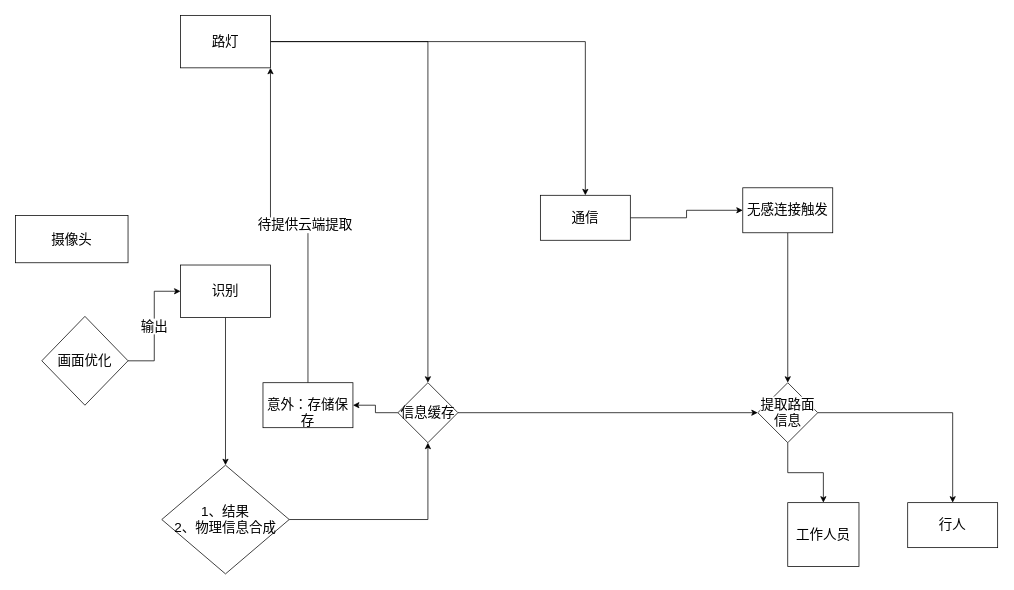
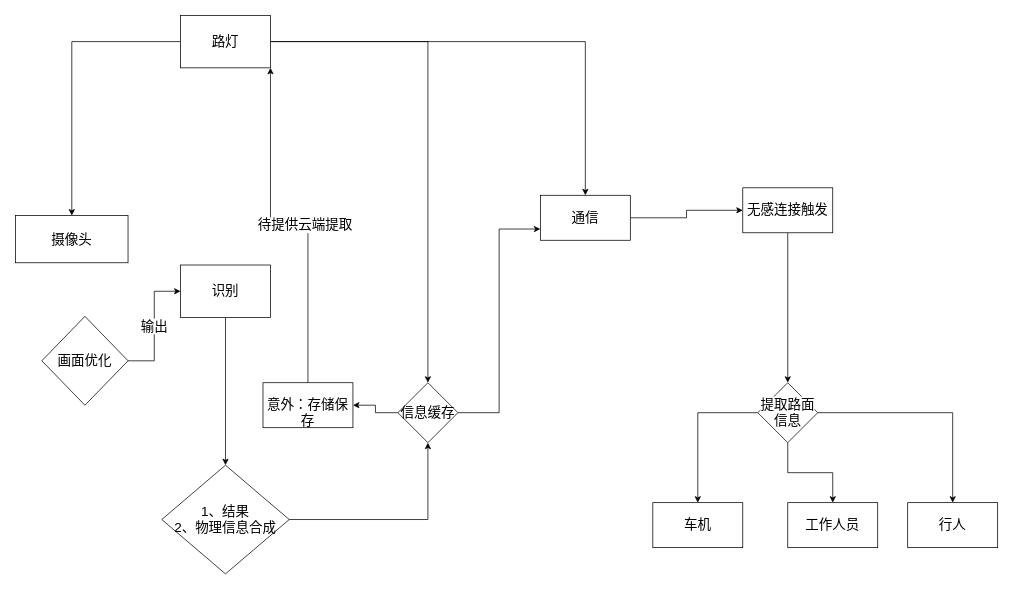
edge "路灯" -> "摄像头": added
edge "信息缓存" -> "提取路面信息": now "信息缓存" -> "通信"
edge "提取路面信息" -> "车机": added
node "车机": added
node "工作人员": size 71x64 -> 90x45
